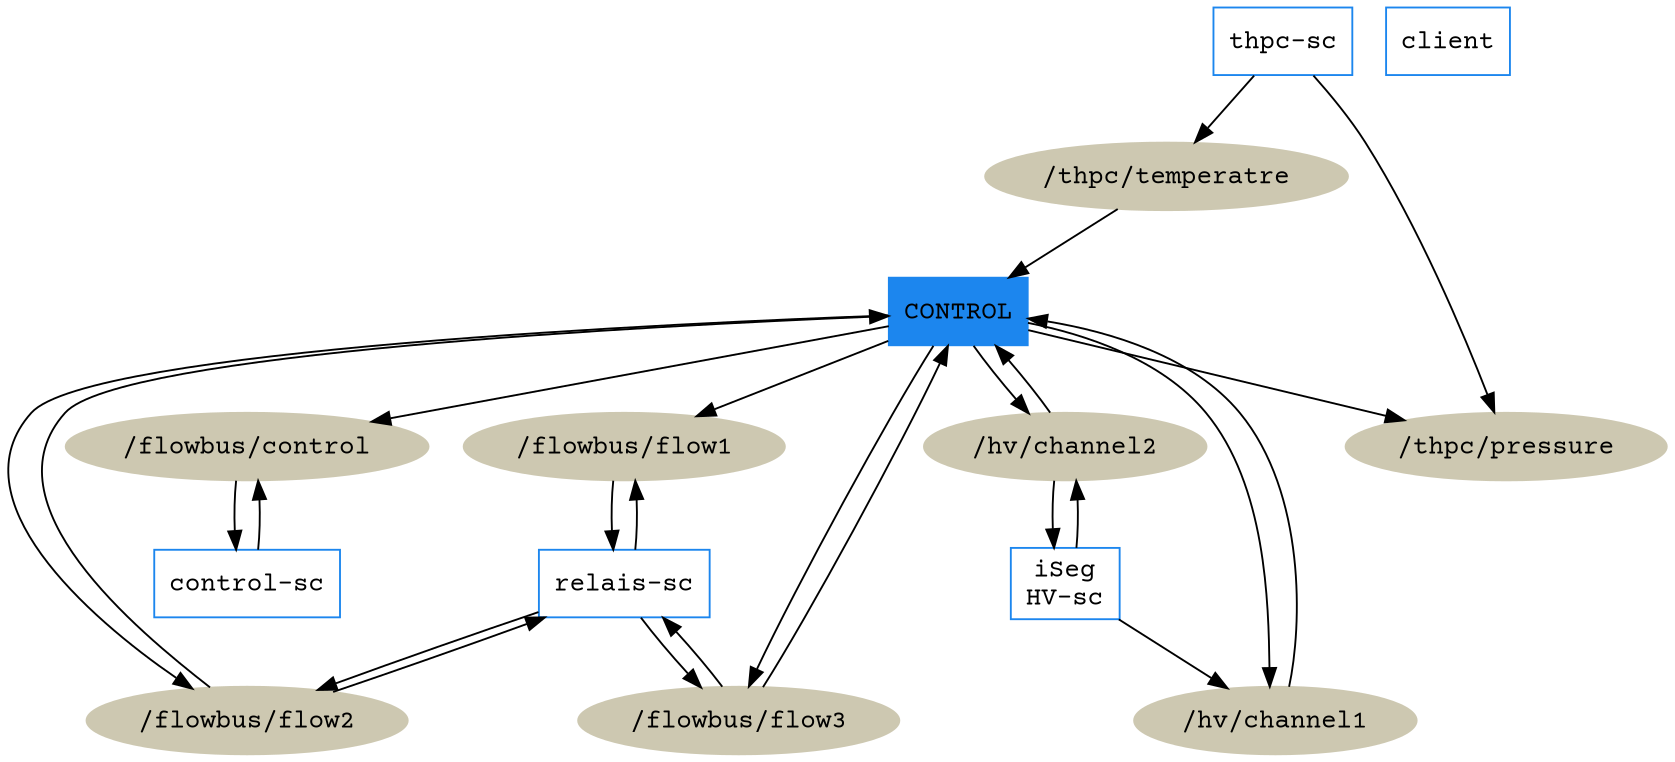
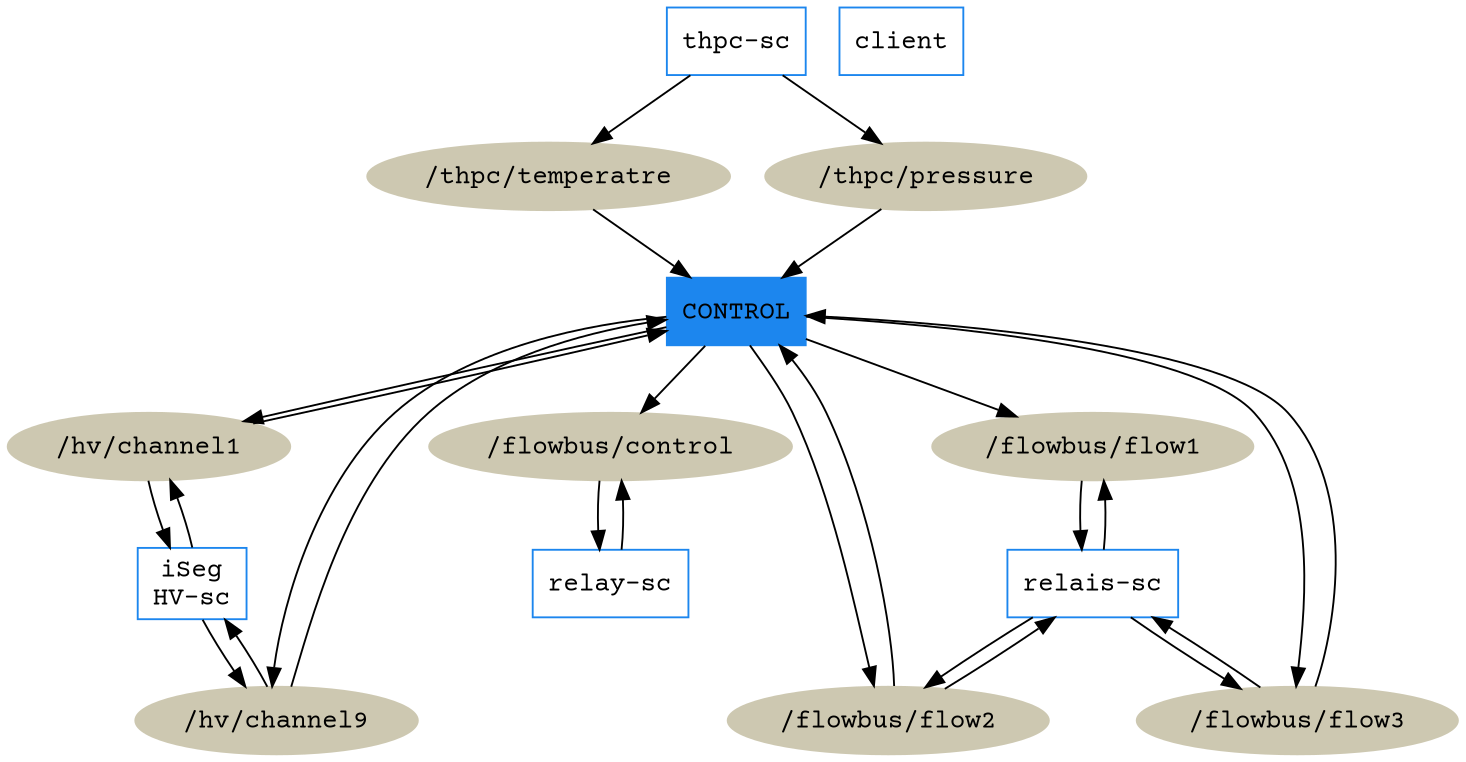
edge "CONTROL" -> "/thpc/pressure": reversed
node "/hv/channel2": label "/hv/channel2" -> "/hv/channel9"
edge "/hv/channel1" -> "iSeg HV-sc": added
node "control-sc": label "control-sc" -> "relay-sc"
